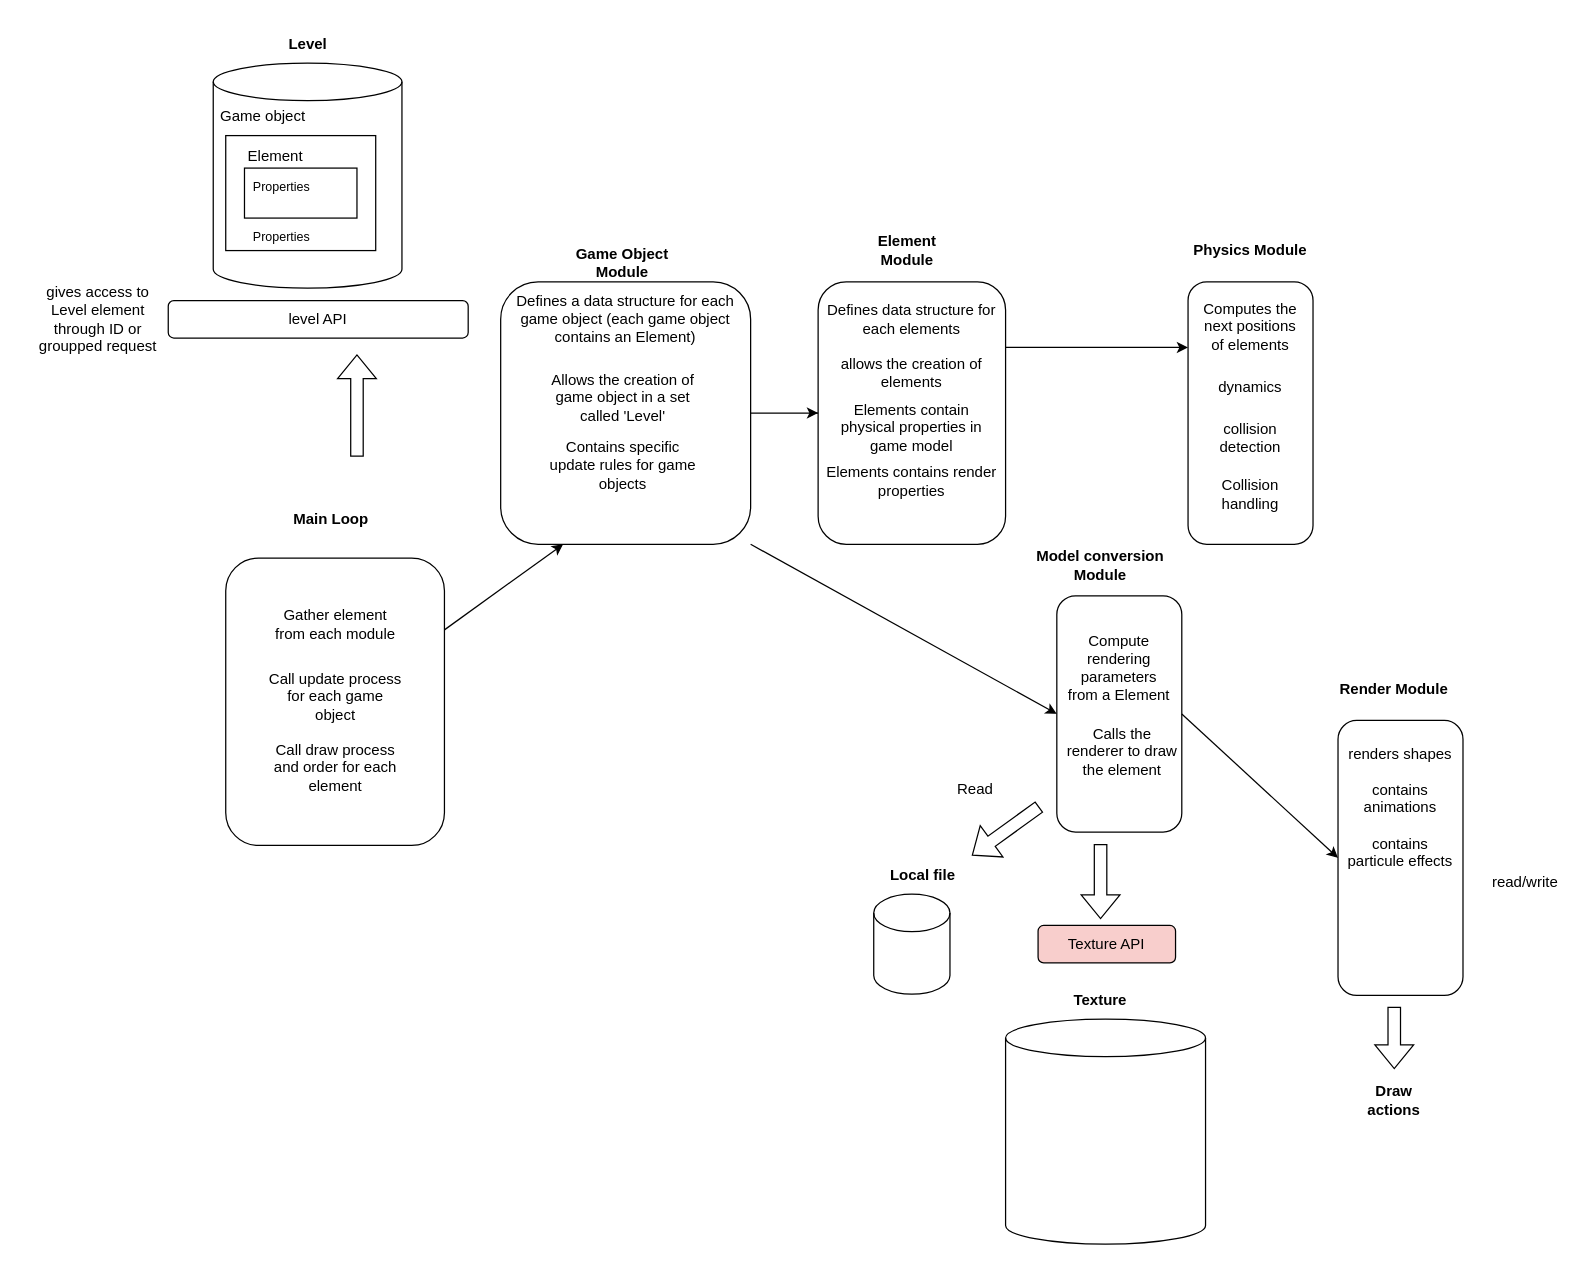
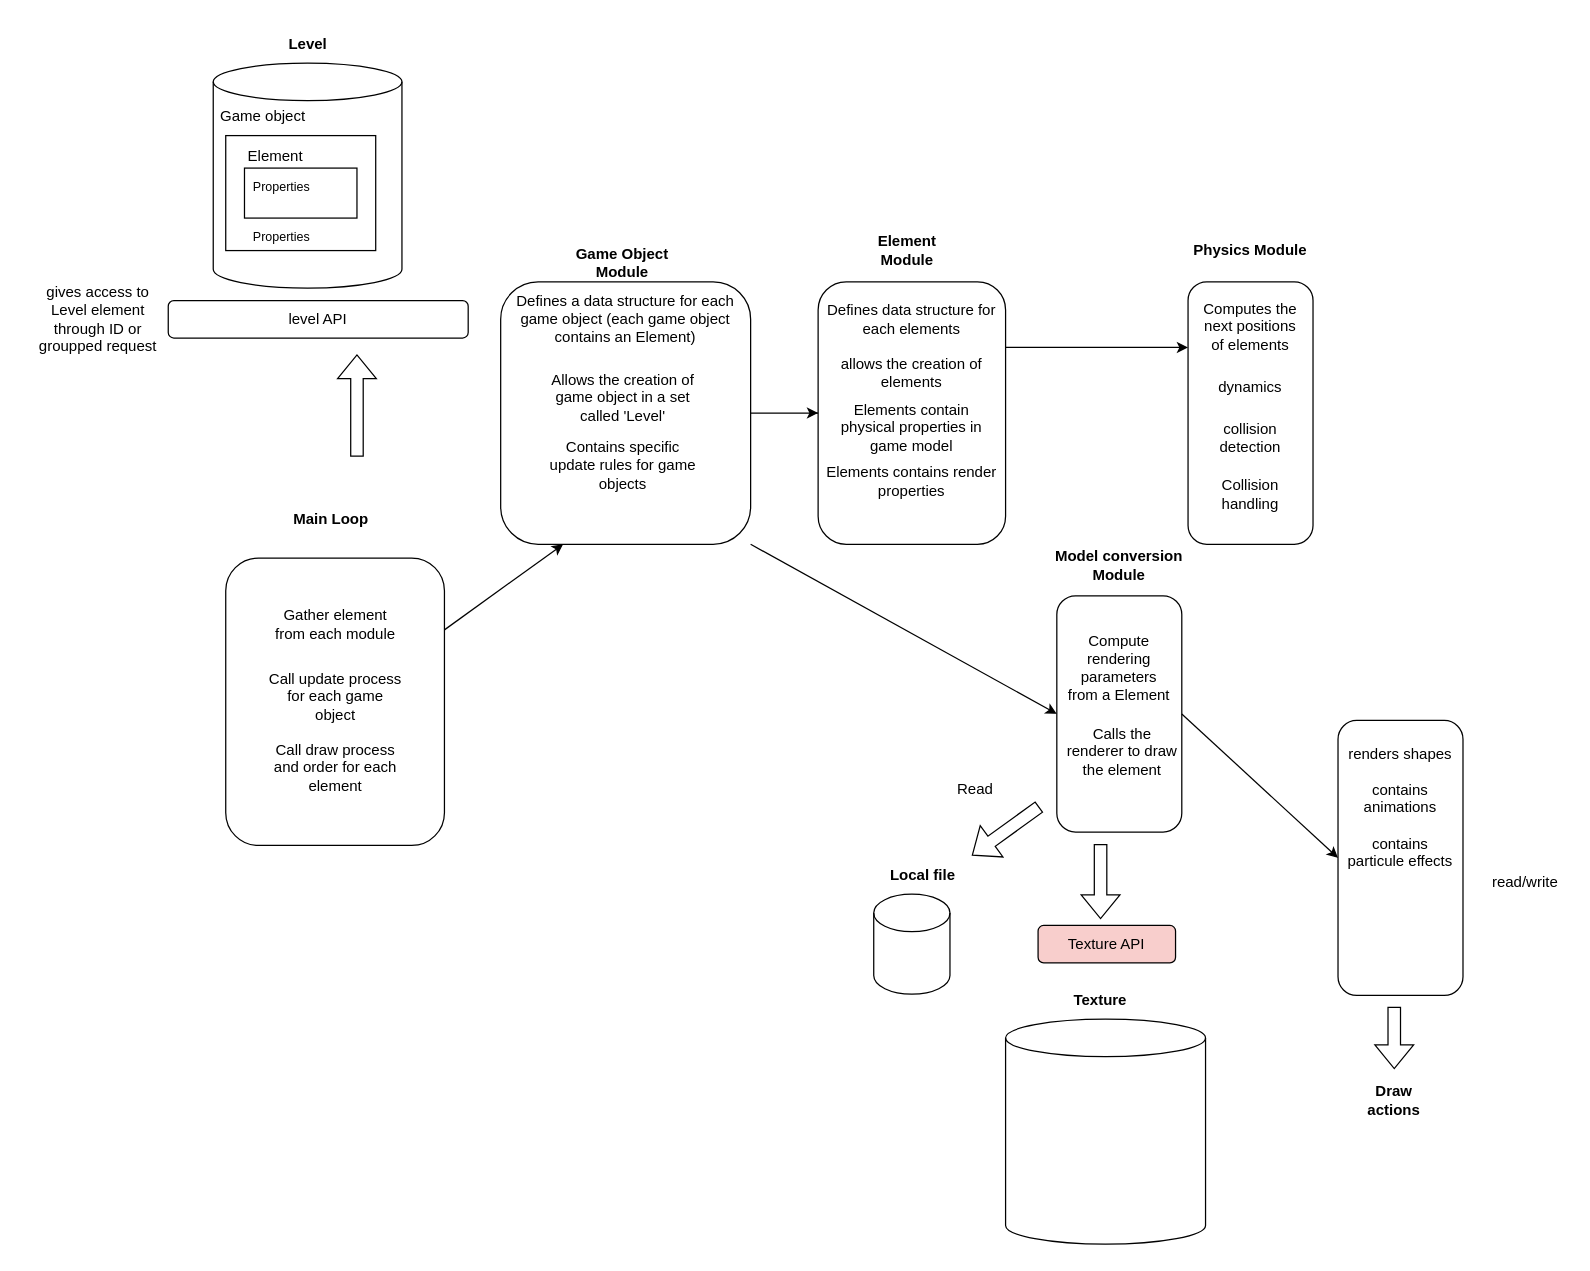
node "Model conversion Module": moved (1101, 565) -> (1119, 565)
node "Render Module": removed
